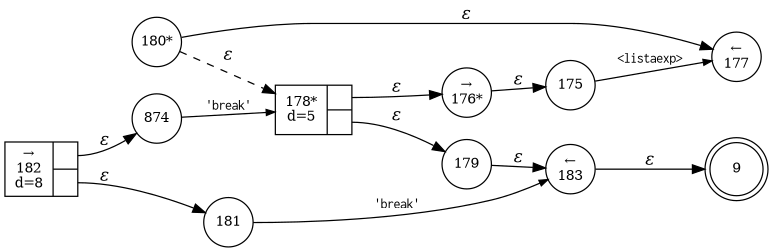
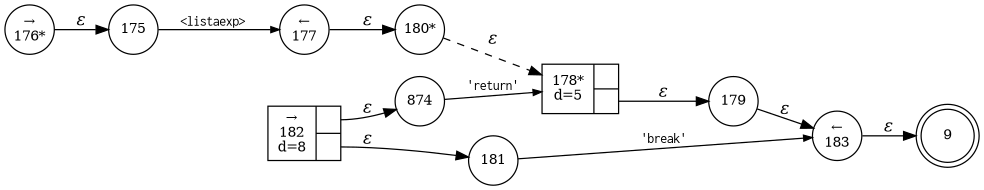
edge "180*" -> "← 177": reversed
edge "178*" -> "→ 176*": removed, label "ε"
edge "874" -> "178*": label "'break'" -> "'return'"
